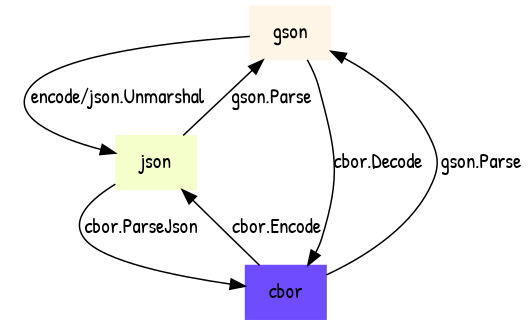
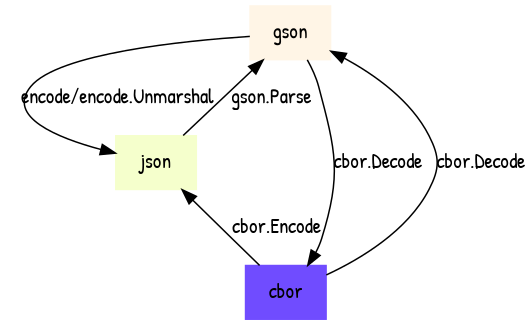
edge "gson" -> "json": label "encode/json.Unmarshal" -> "encode/encode.Unmarshal"
edge "cbor" -> "gson": label "gson.Parse" -> "cbor.Decode"
edge "json" -> "cbor": removed, label "cbor.ParseJson"
